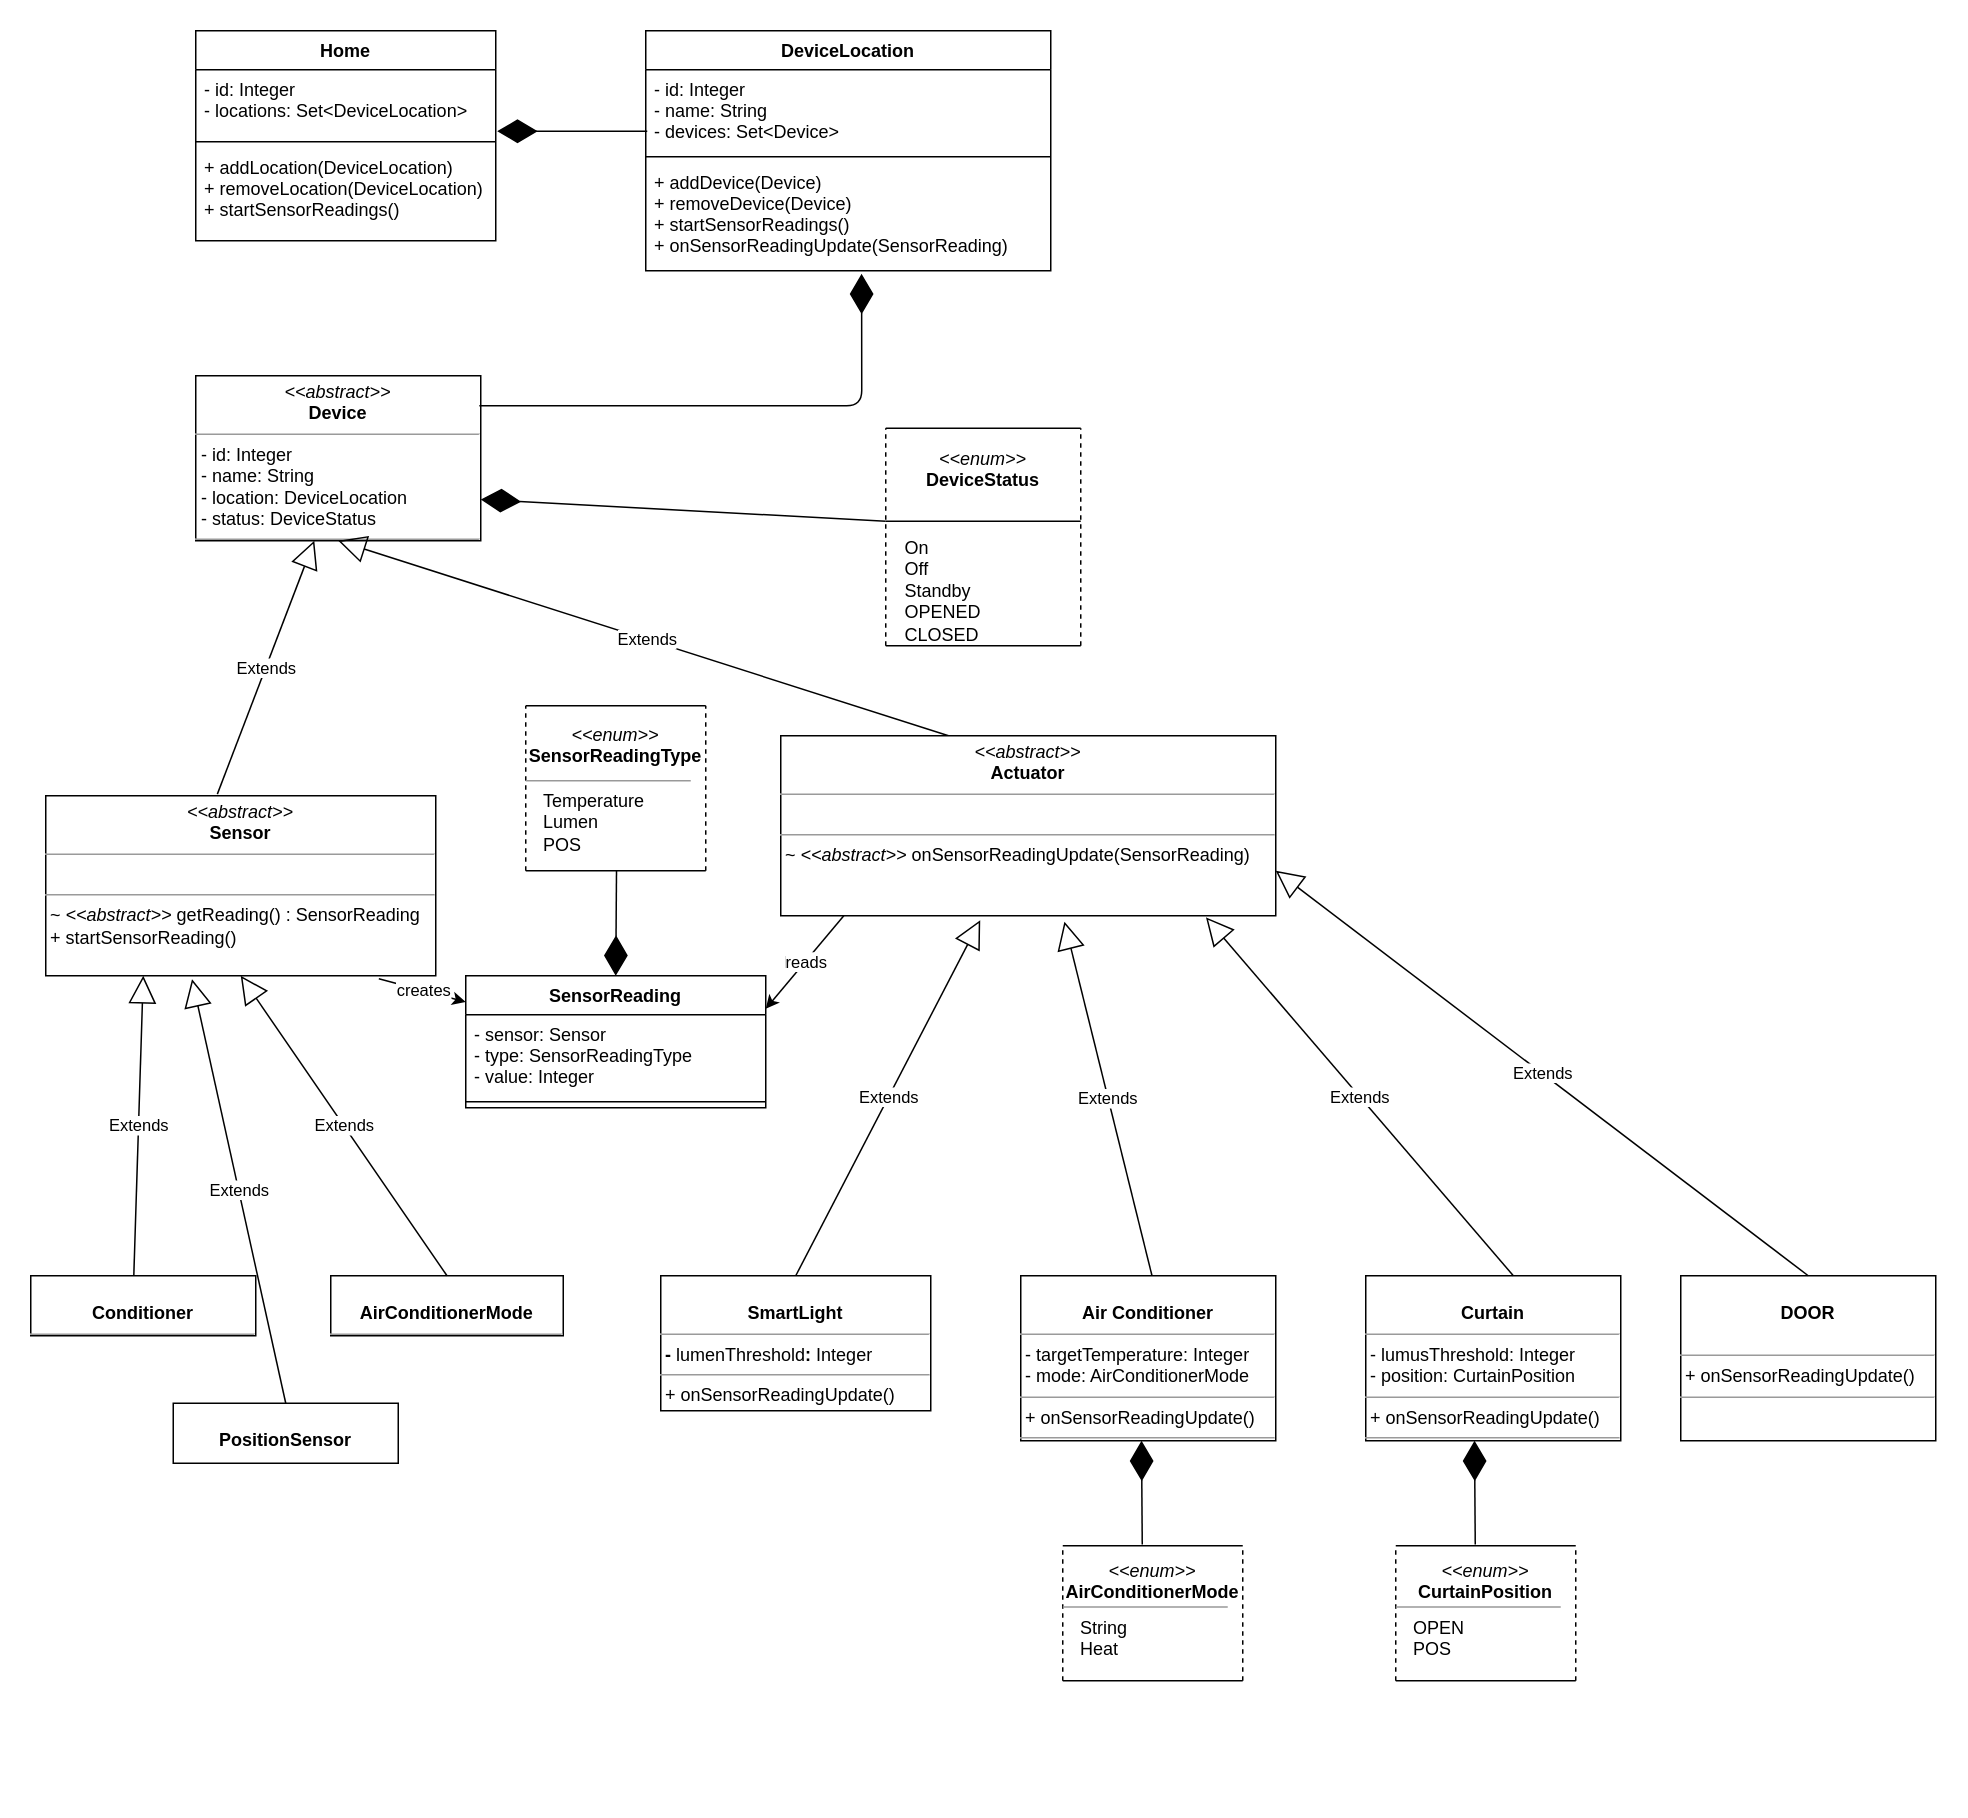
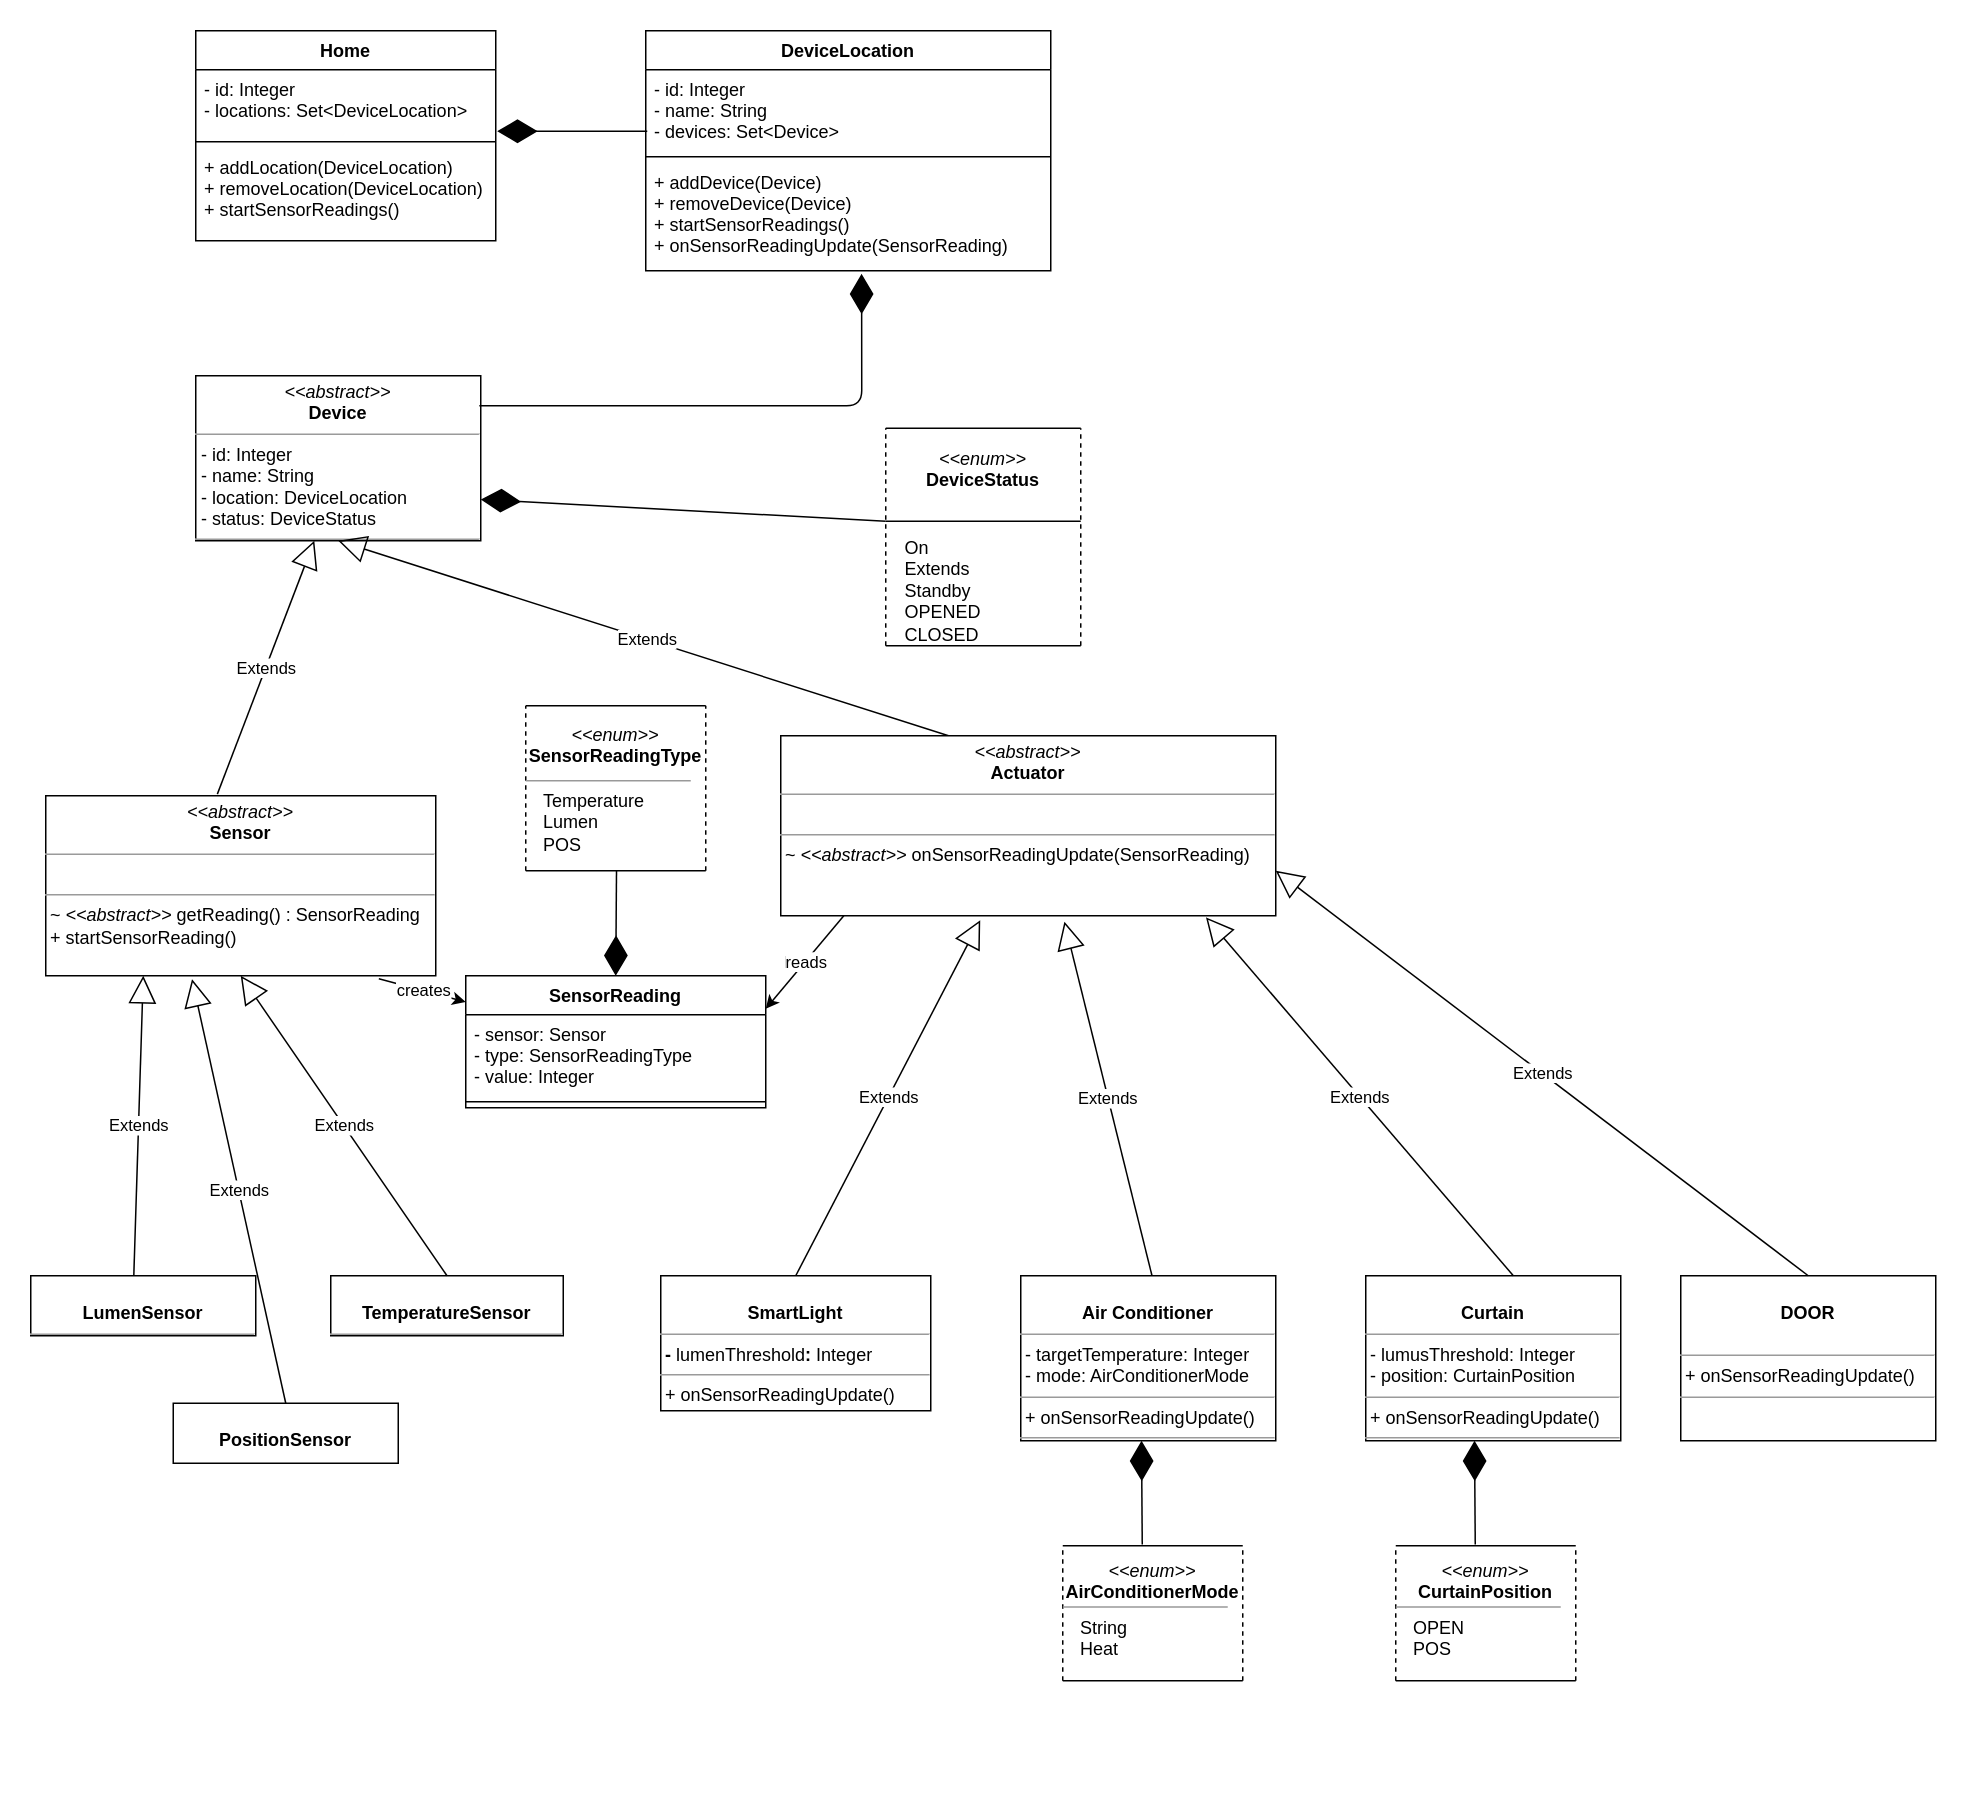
node "On Off Standby OPENED CLOSED": label "On Off Standby OPENED CLOSED" -> "On Extends Standby OPENED CLOSED"
node "Conditioner": label "Conditioner" -> "LumenSensor"
node "AirConditionerMode": label "AirConditionerMode" -> "TemperatureSensor"
